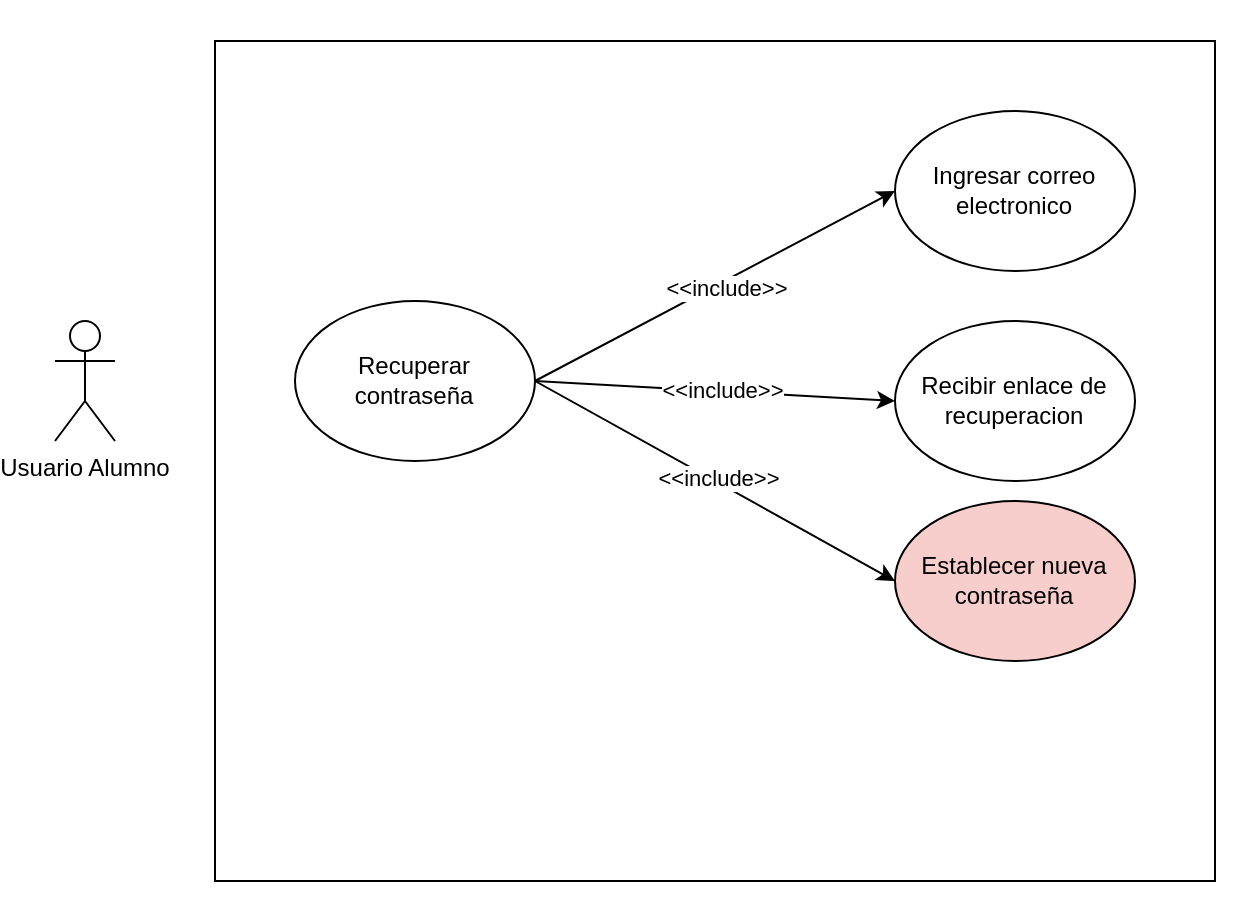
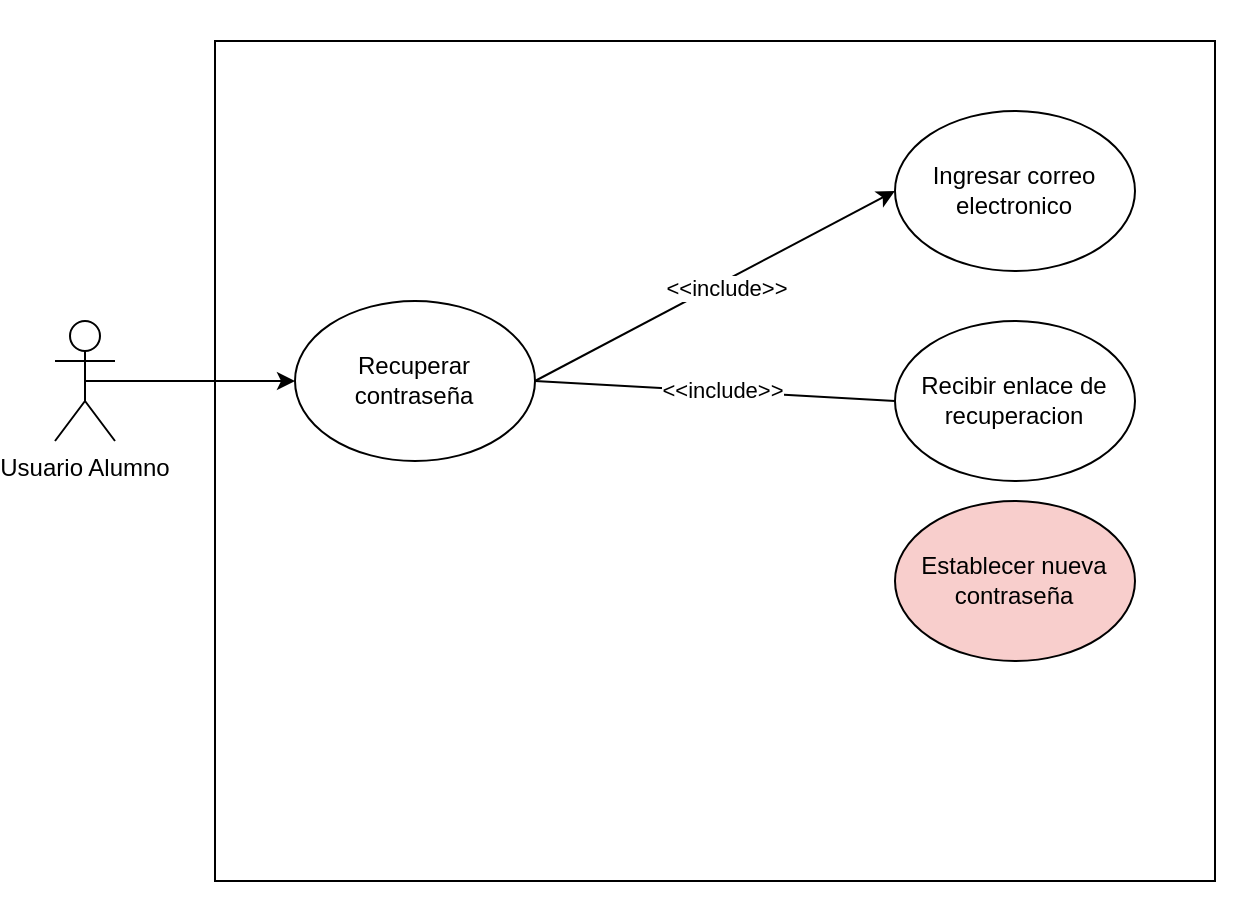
edge "Usuario Alumno" -> "Recuperar contraseña": added
edge "Recuperar contraseña" -> "Recibir enlace de recuperacion": arrowhead classic -> none
edge "Recuperar contraseña" -> "Establecer nueva contraseña": removed, label "<<include>>"
